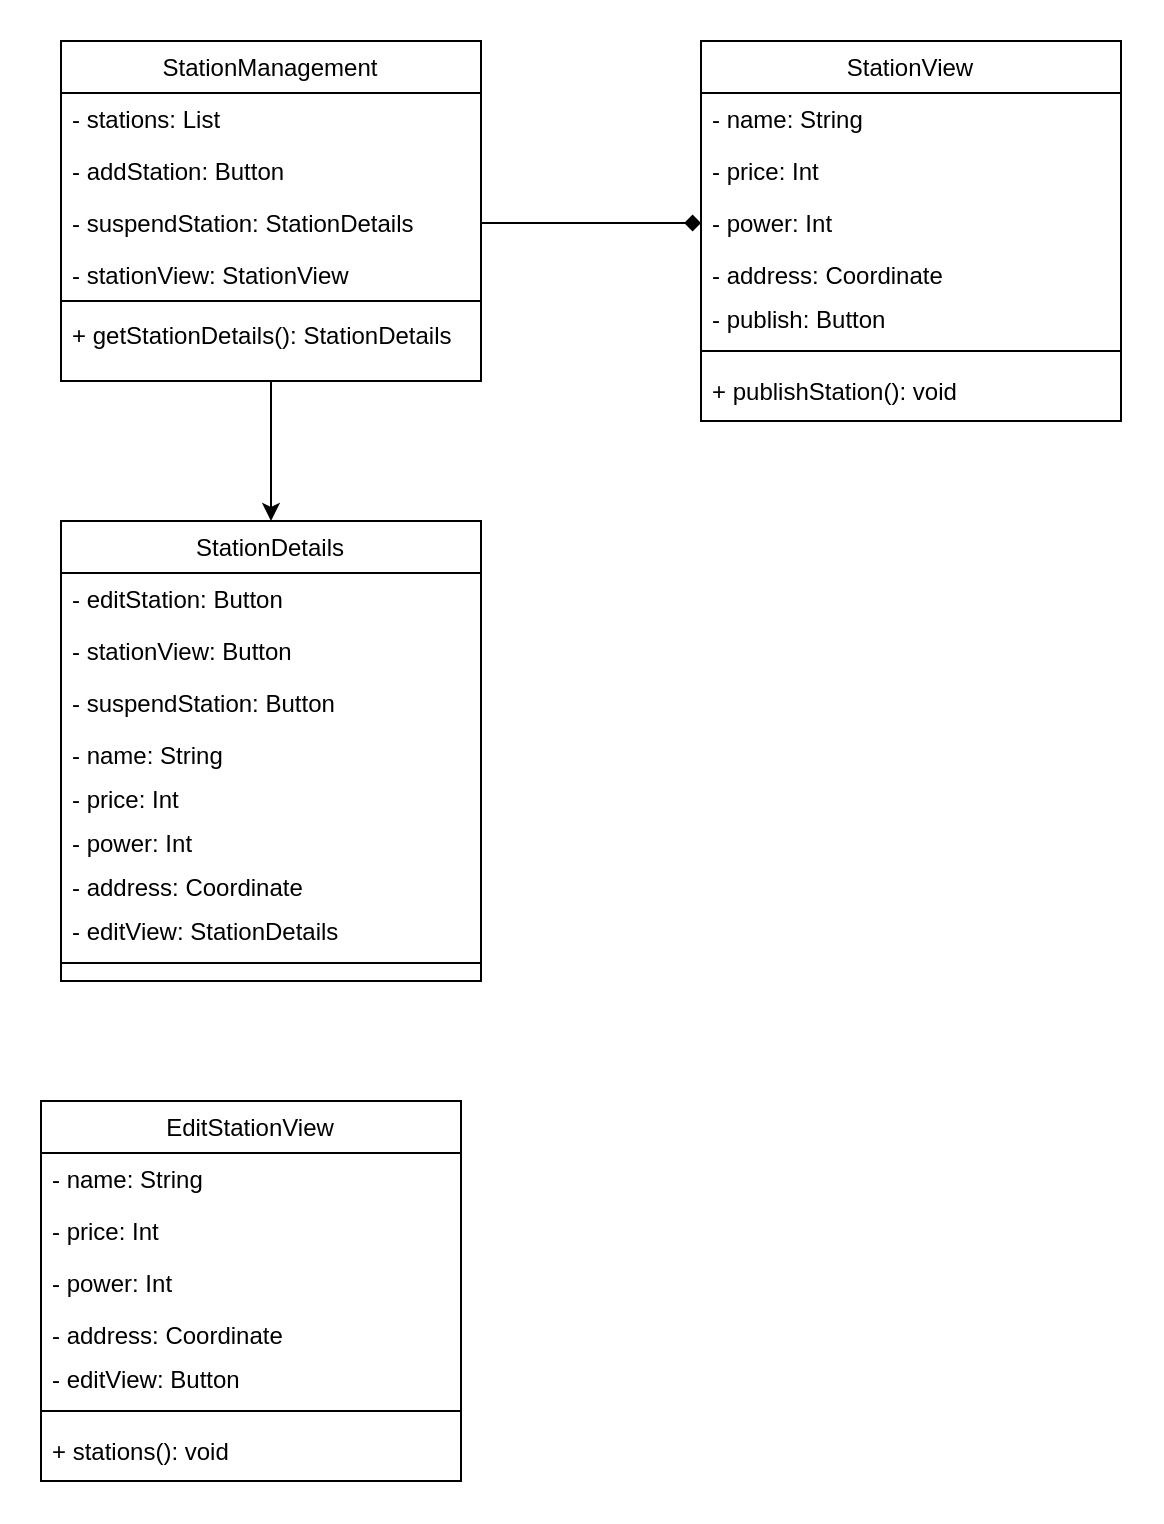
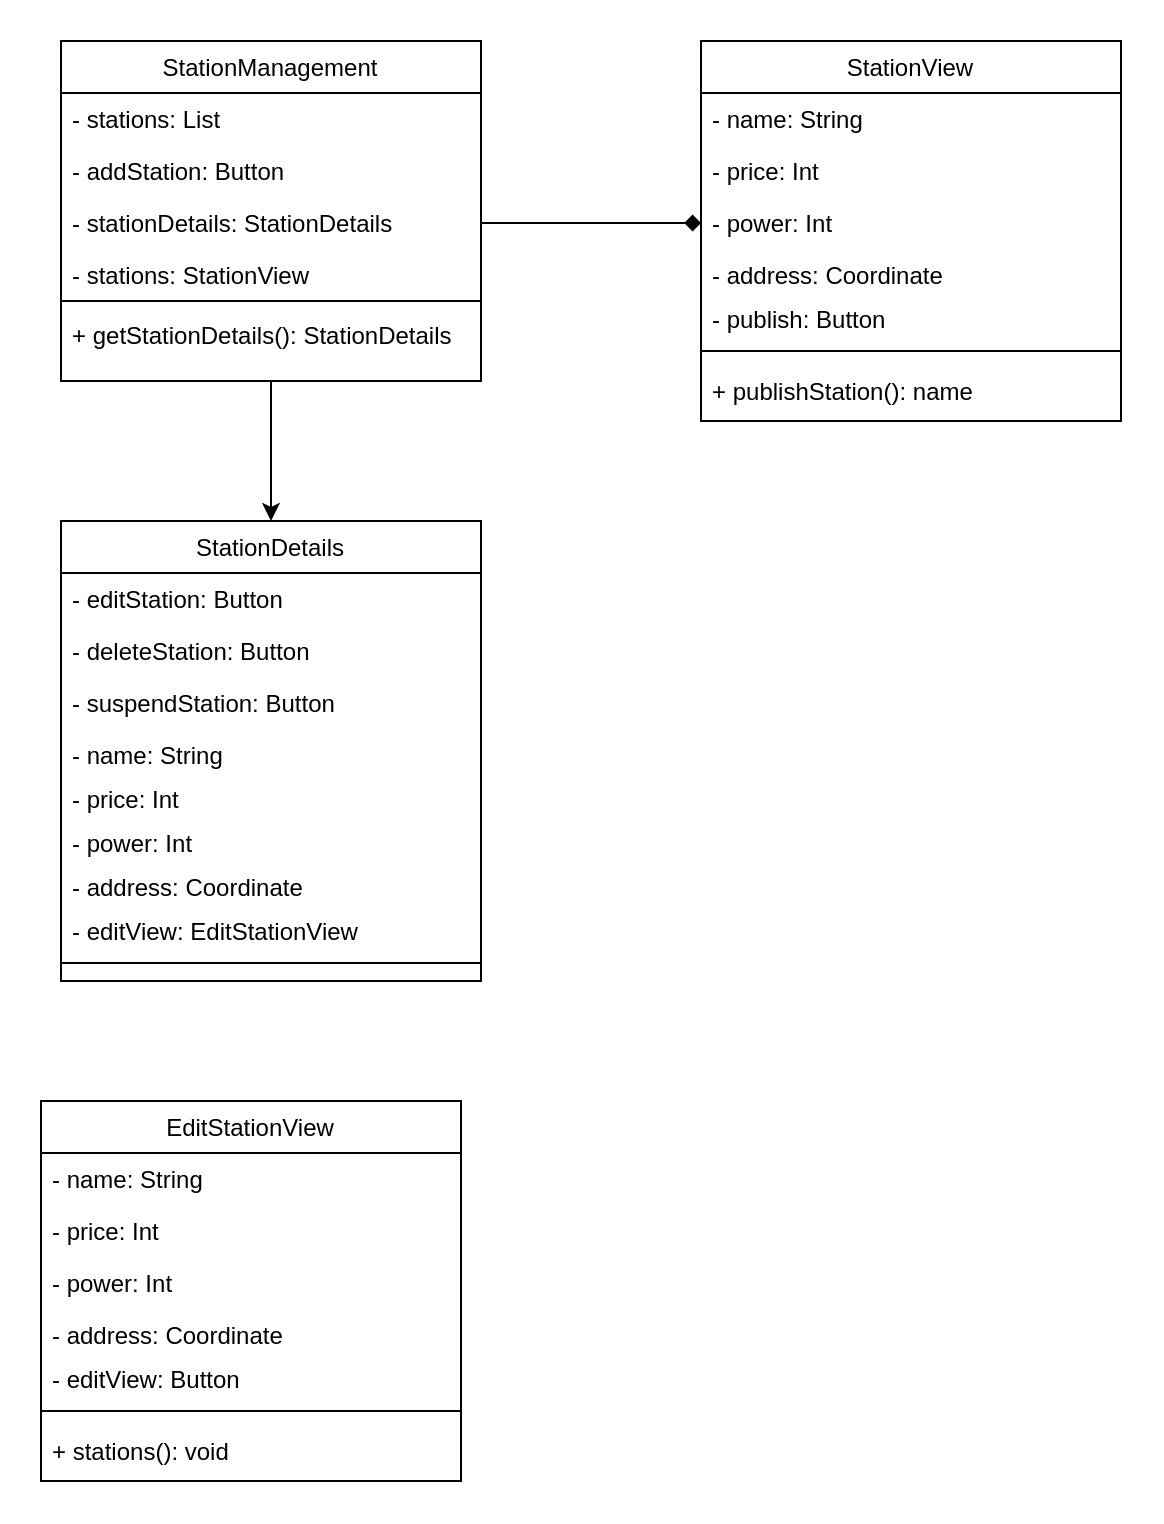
node "- suspendStation: StationDetails": label "- suspendStation: StationDetails" -> "- stationDetails: StationDetails"
node "- stationView: StationView": label "- stationView: StationView" -> "- stations: StationView"
node "+ publishStation(): void": label "+ publishStation(): void" -> "+ publishStation(): name"
node "- stationView: Button": label "- stationView: Button" -> "- deleteStation: Button"
node "- editView: StationDetails": label "- editView: StationDetails" -> "- editView: EditStationView"
